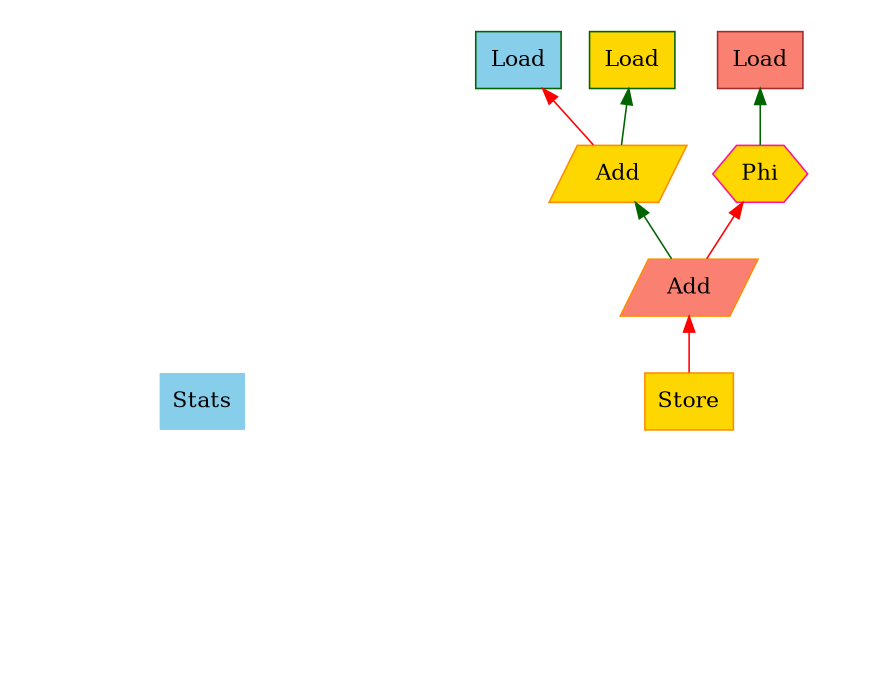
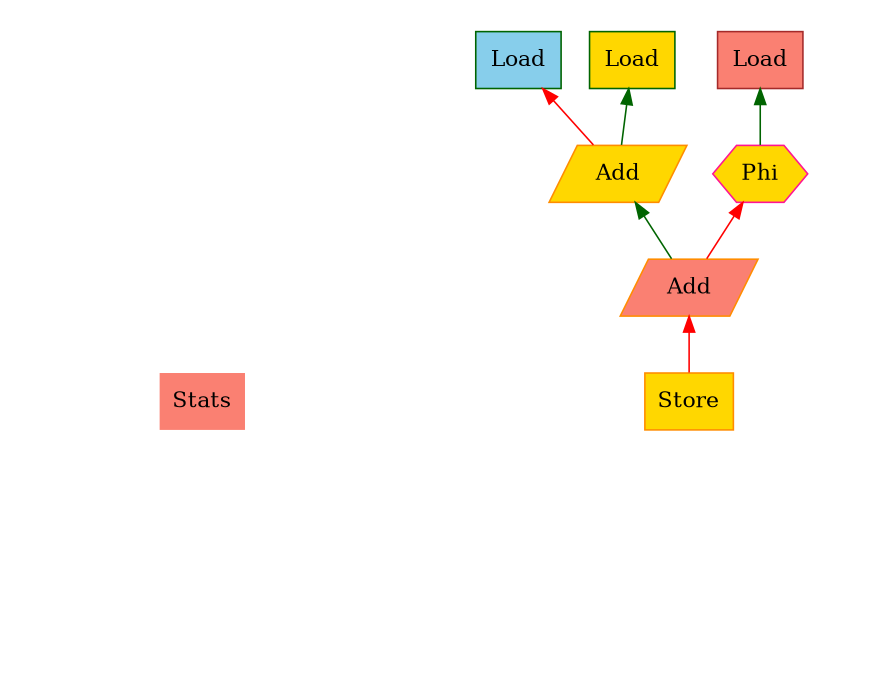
node "Stats": fillcolor skyblue -> salmon
